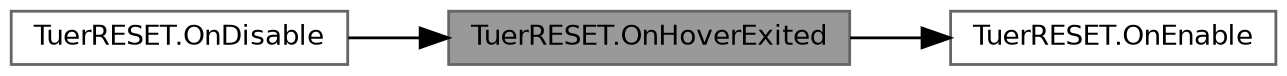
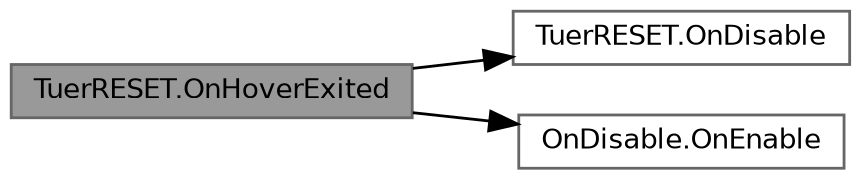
edge "TuerRESET.OnDisable" -> "TuerRESET.OnHoverExited": reversed
node "TuerRESET.OnEnable": label "TuerRESET.OnEnable" -> "OnDisable.OnEnable"
